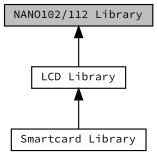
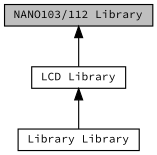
node "NANO102/112 Library": label "NANO102/112 Library" -> "NANO103/112 Library"
node "Smartcard Library": label "Smartcard Library" -> "Library Library"
